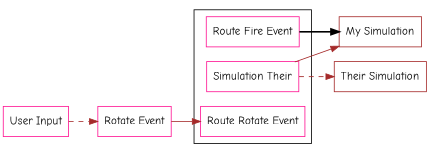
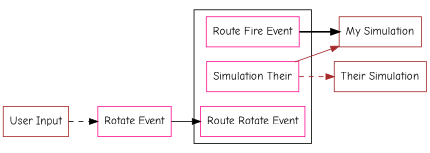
node "User Input": color deeppink -> brown
edge "User Input" -> "Rotate Event": color brown -> black
edge "Rotate Event" -> "Route Rotate Event": color brown -> black
